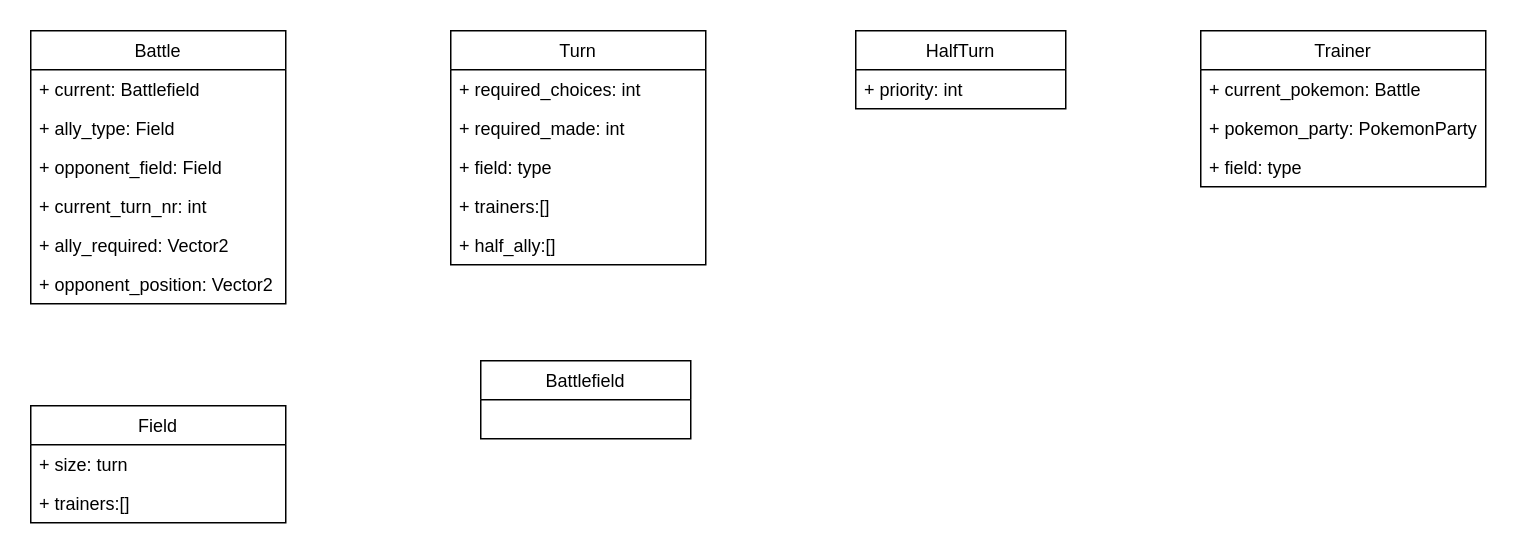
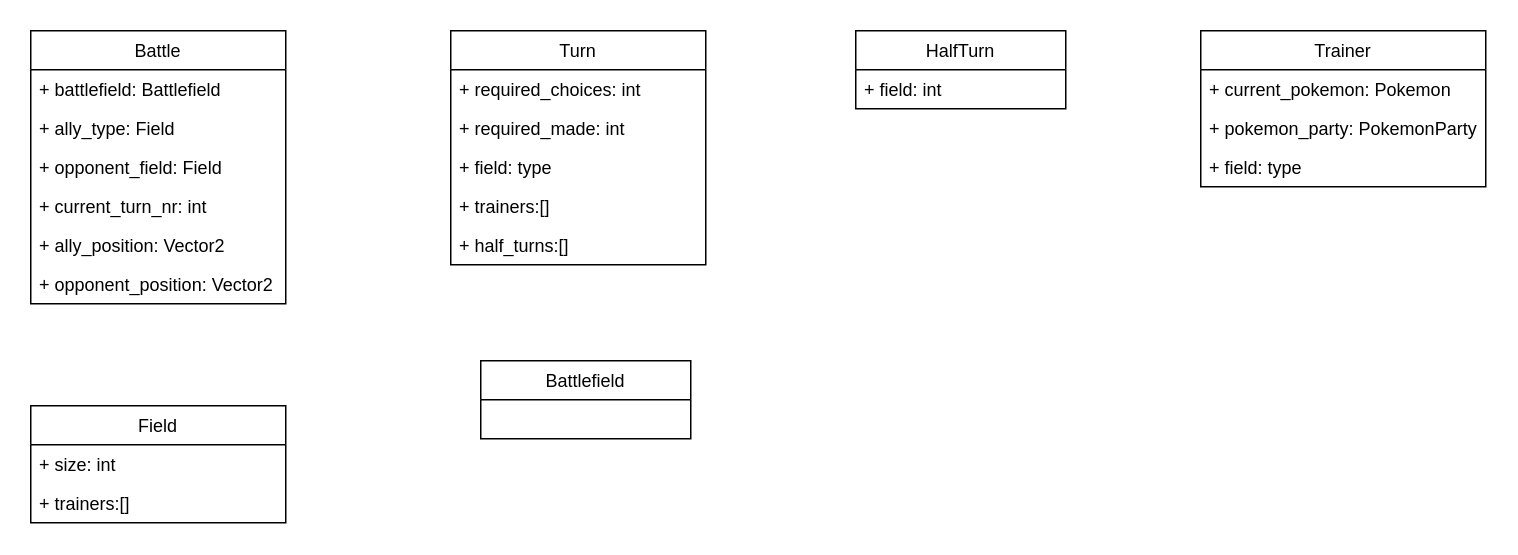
node "+ current: Battlefield": label "+ current: Battlefield" -> "+ battlefield: Battlefield"
node "+ priority: int": label "+ priority: int" -> "+ field: int"
node "+ current_pokemon: Battle": label "+ current_pokemon: Battle" -> "+ current_pokemon: Pokemon"
node "+ ally_required: Vector2": label "+ ally_required: Vector2" -> "+ ally_position: Vector2"
node "+ half_ally:[]": label "+ half_ally:[]" -> "+ half_turns:[]"
node "+ size: turn": label "+ size: turn" -> "+ size: int"
